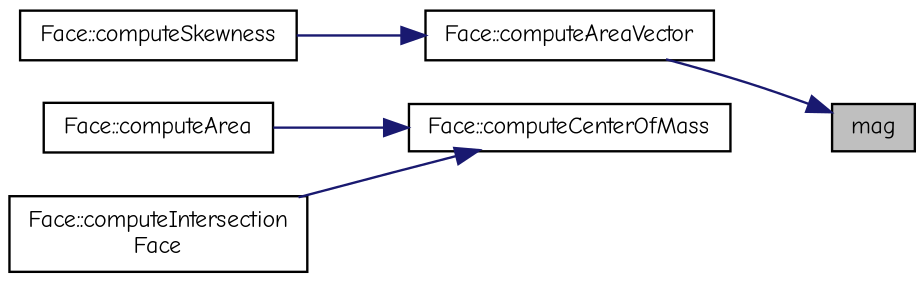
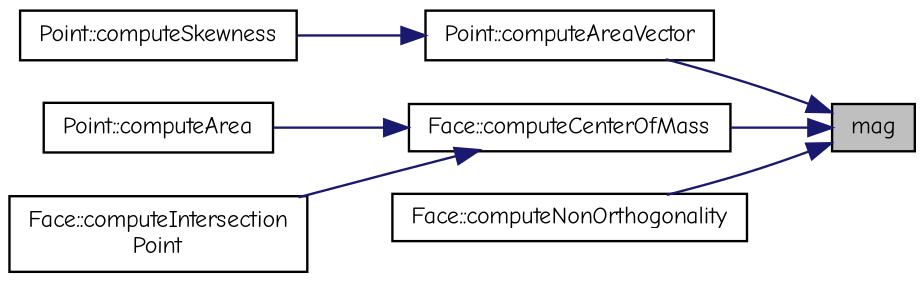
node "Face::computeSkewness": label "Face::computeSkewness" -> "Point::computeSkewness"
node "Face::computeAreaVector": label "Face::computeAreaVector" -> "Point::computeAreaVector"
node "Face::computeArea": label "Face::computeArea" -> "Point::computeArea"
edge "Face::computeCenterOfMass" -> "mag": added
node "Face::computeNonOrthogonality": added
node "Face::computeIntersection Face": label "Face::computeIntersection Face" -> "Face::computeIntersection Point"
